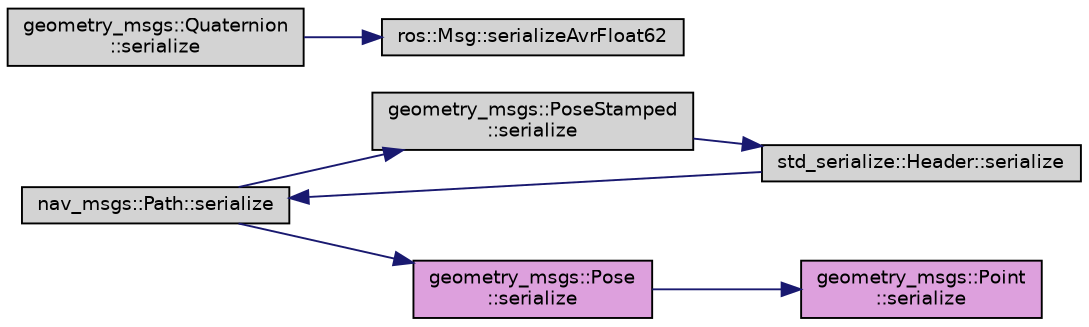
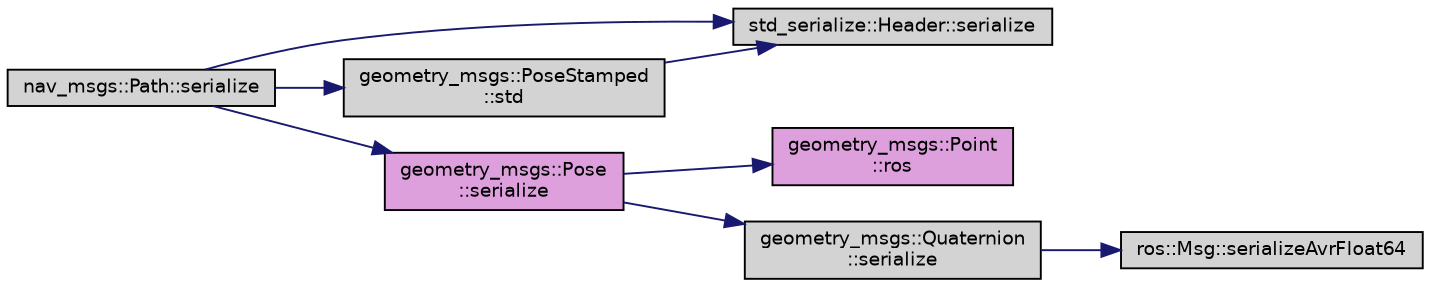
node "ros::Msg::serializeAvrFloat62": label "ros::Msg::serializeAvrFloat62" -> "ros::Msg::serializeAvrFloat64"
node "geometry_msgs::PoseStamped ::serialize": label "geometry_msgs::PoseStamped ::serialize" -> "geometry_msgs::PoseStamped ::std"
edge "std_serialize::Header::serialize" -> "nav_msgs::Path::serialize": reversed
edge "geometry_msgs::Pose ::serialize" -> "geometry_msgs::Quaternion ::serialize": added
node "geometry_msgs::Point ::serialize": label "geometry_msgs::Point ::serialize" -> "geometry_msgs::Point ::ros"
